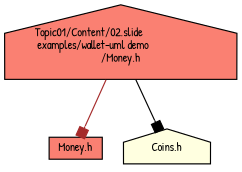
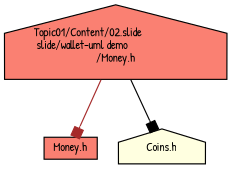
node "Topic01/Content/02.slide examples/wallet-uml demo /Money.h": label "Topic01/Content/02.slide examples/wallet-uml demo /Money.h" -> "Topic01/Content/02.slide slide/wallet-uml demo /Money.h"
